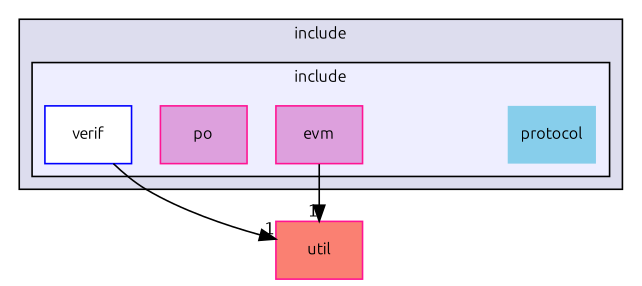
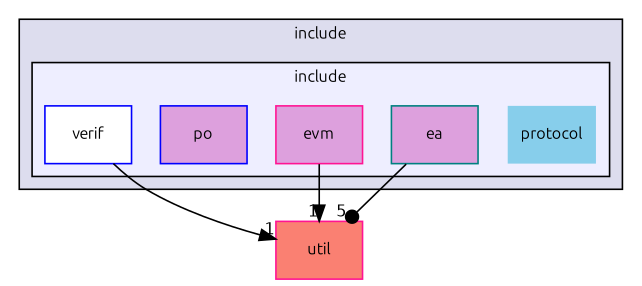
node "po": color deeppink -> blue
node "ea": added
